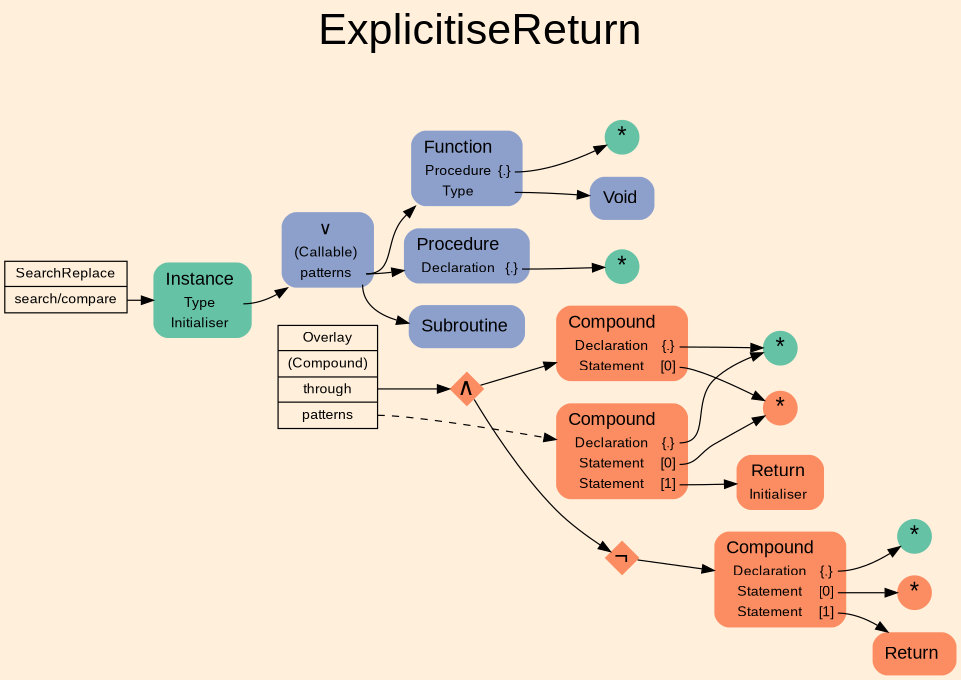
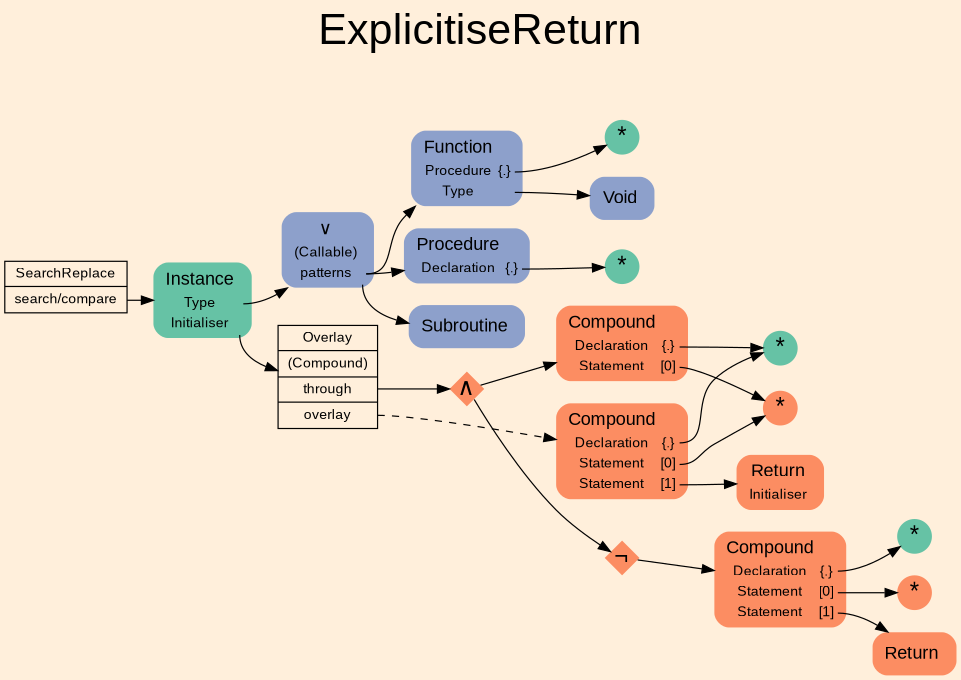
edge "Instance" -> "Overlay": added
node "Overlay": text "patterns" -> "overlay"
